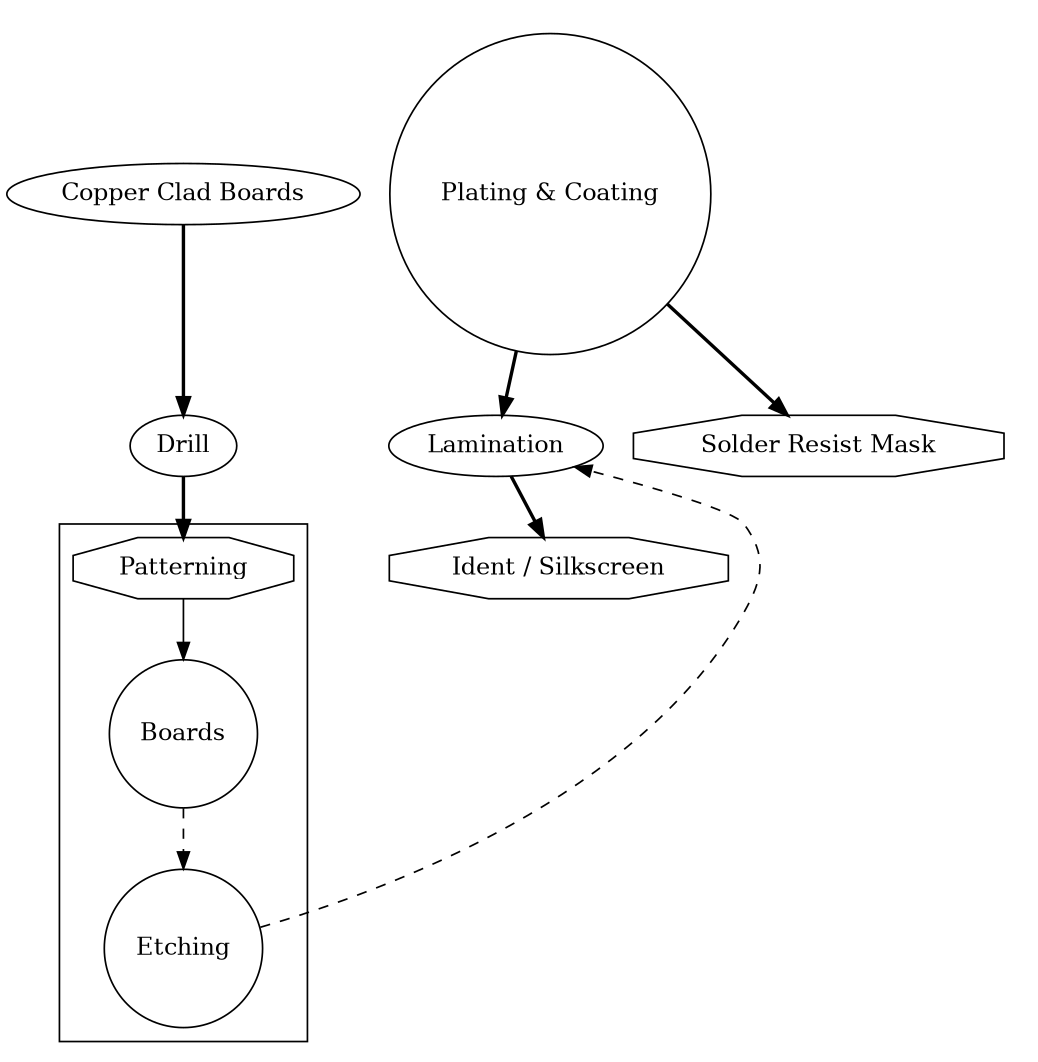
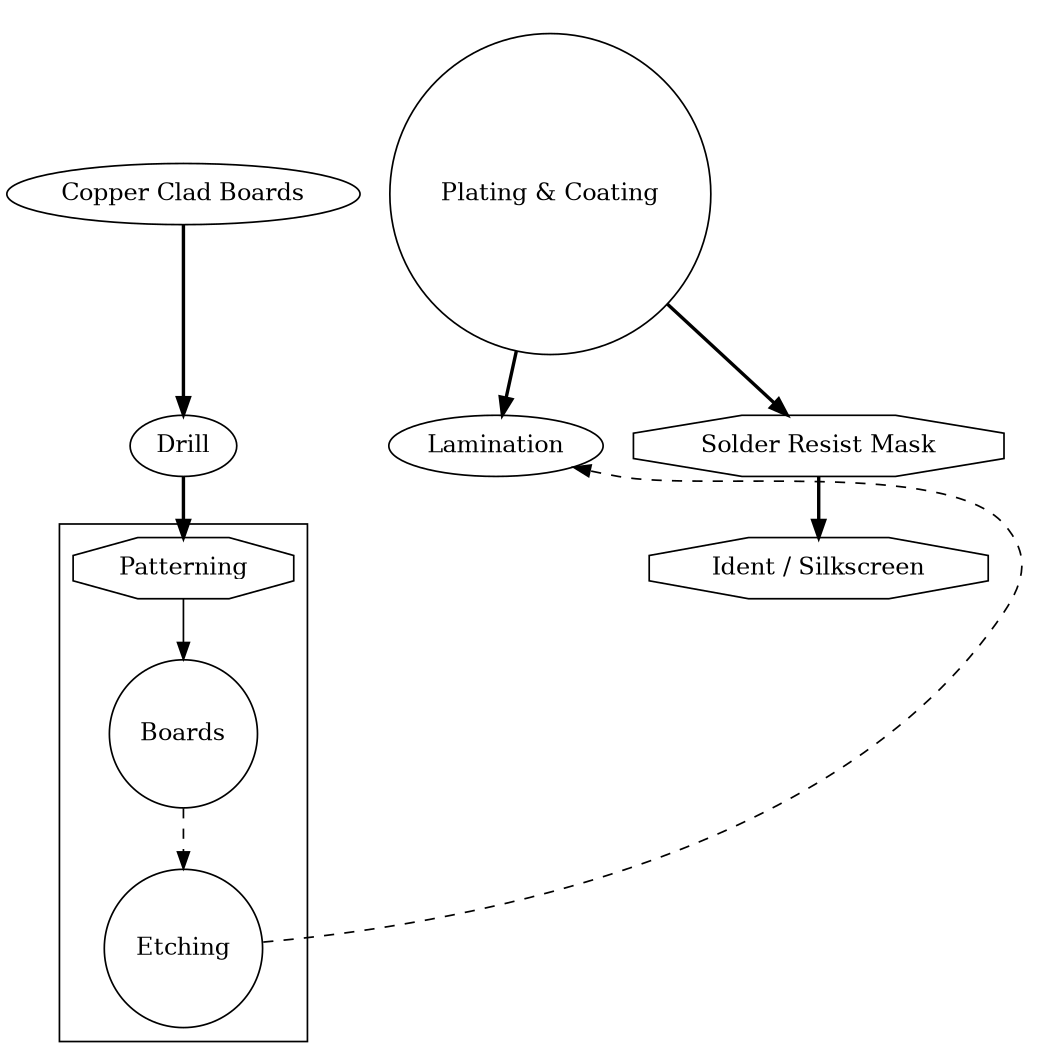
edge "Lamination" -> "Ident / Silkscreen": now "Solder Resist Mask" -> "Ident / Silkscreen"
